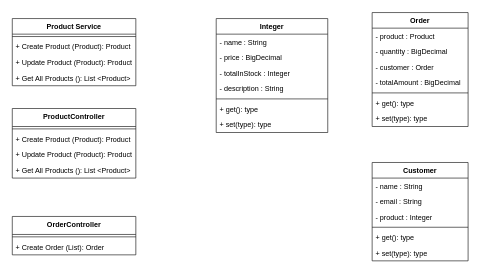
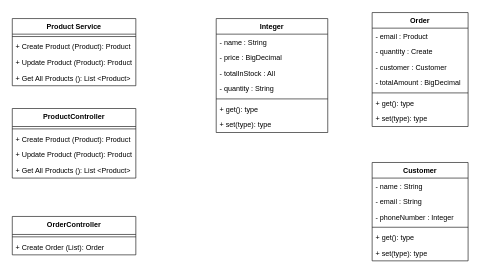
node "- product : Product": label "- product : Product" -> "- email : Product"
node "- quantity : BigDecimal": label "- quantity : BigDecimal" -> "- quantity : Create"
node "- customer : Order": label "- customer : Order" -> "- customer : Customer"
node "- totalInStock : Integer": label "- totalInStock : Integer" -> "- totalInStock : All"
node "- description : String": label "- description : String" -> "- quantity : String"
node "- product : Integer": label "- product : Integer" -> "- phoneNumber : Integer"
